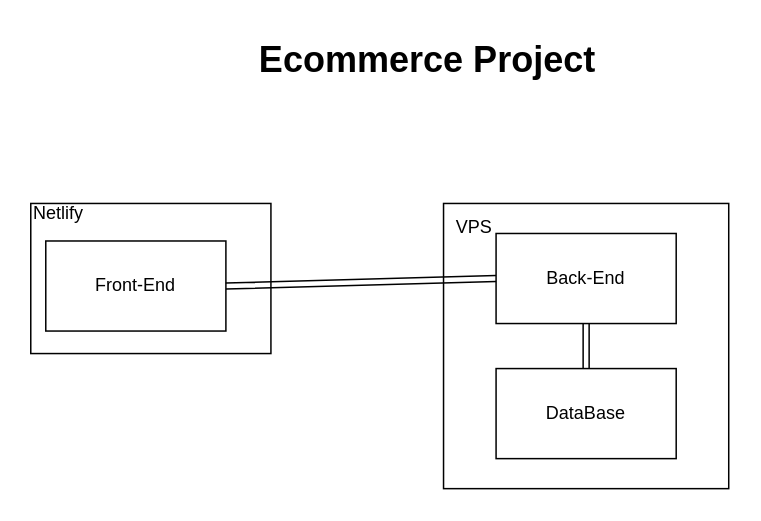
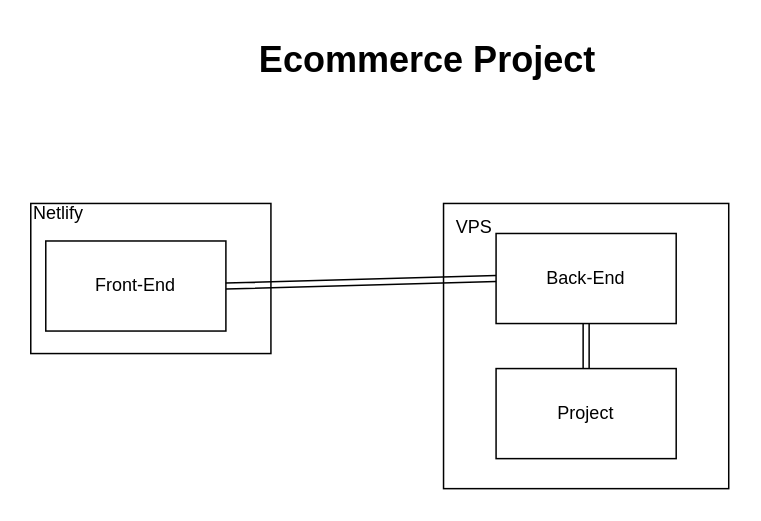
node "DataBase": label "DataBase" -> "Project"
